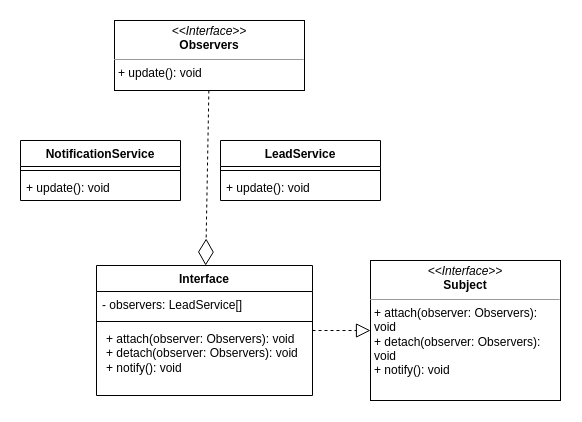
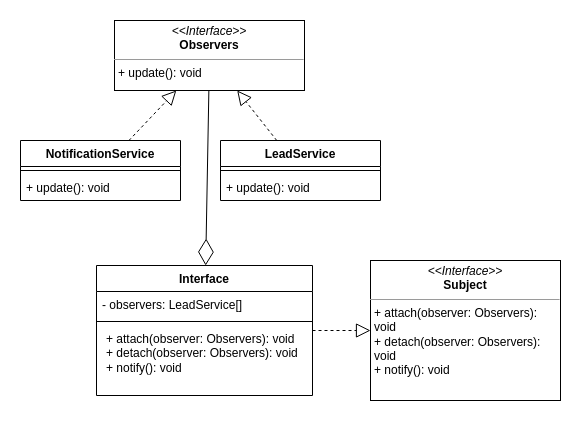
edge "NotificationService" -> "<<Interface>> Observers + update(): void": added
edge "LeadService" -> "<<Interface>> Observers + update(): void": added
edge "<<Interface>> Observers + update(): void" -> "Interface": style dashed -> solid
